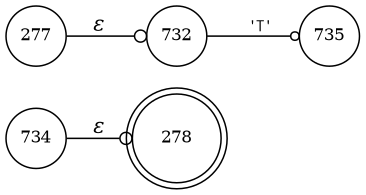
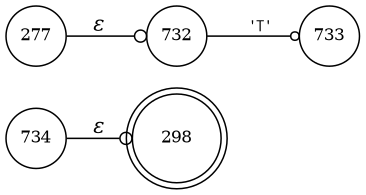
node "735": label "735" -> "733"
node "278": label "278" -> "298"
